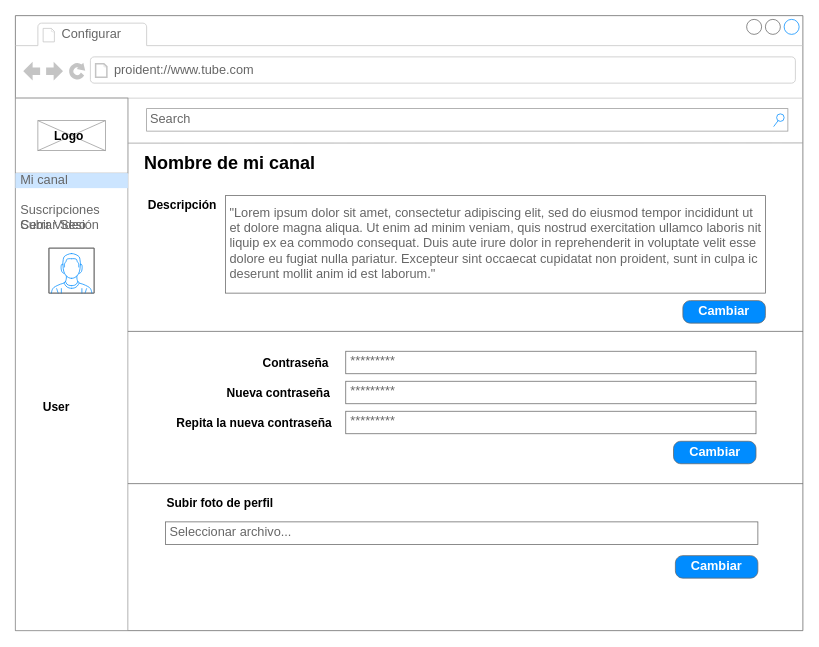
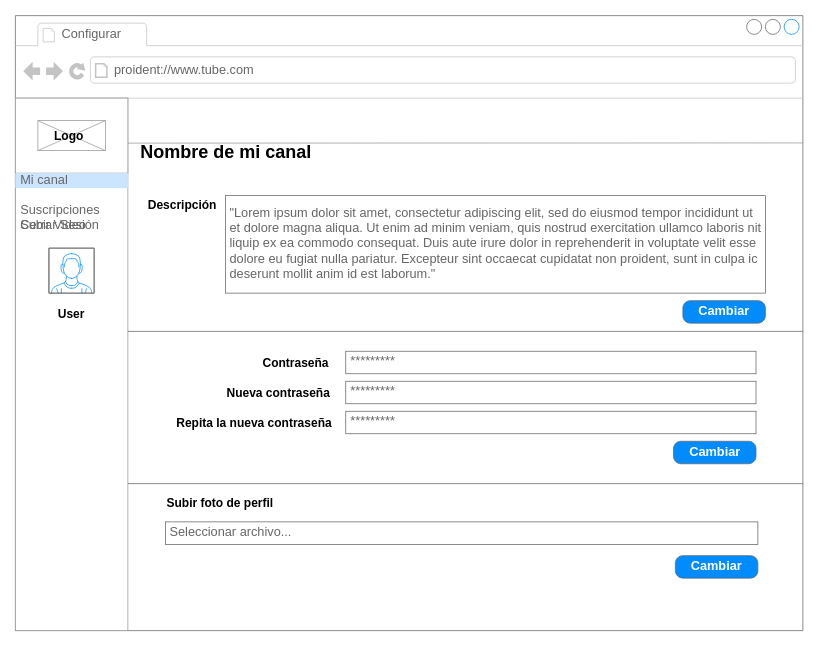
node "Search": removed
node "Nombre de mi canal": moved (246, 163) -> (242, 152)
node "User": moved (57, 405) -> (72, 312)
